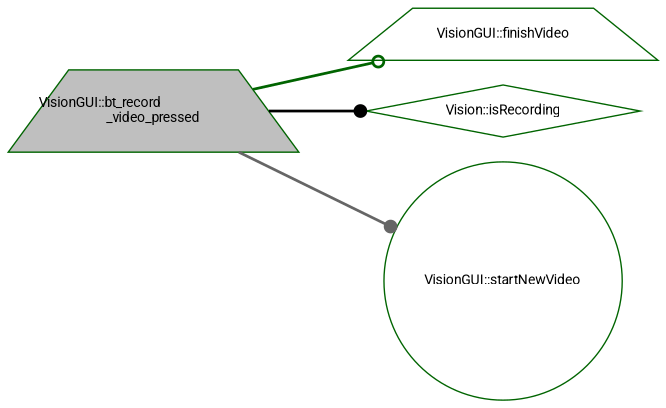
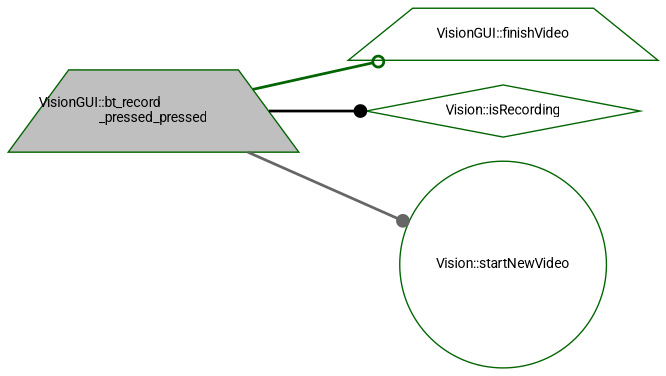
node "VisionGUI::bt_record _video_pressed": label "VisionGUI::bt_record _video_pressed" -> "VisionGUI::bt_record _pressed_pressed"
node "VisionGUI::startNewVideo": label "VisionGUI::startNewVideo" -> "Vision::startNewVideo"
